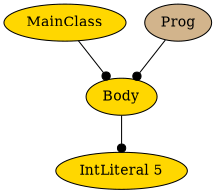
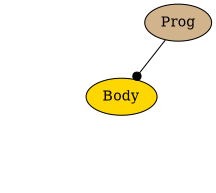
node "MainClass": removed
node "IntLiteral 5": removed
